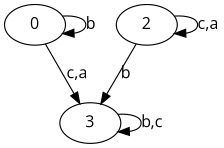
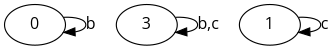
node "2": removed
node "1": added
edge "0" -> "3": removed, label "c,a"
